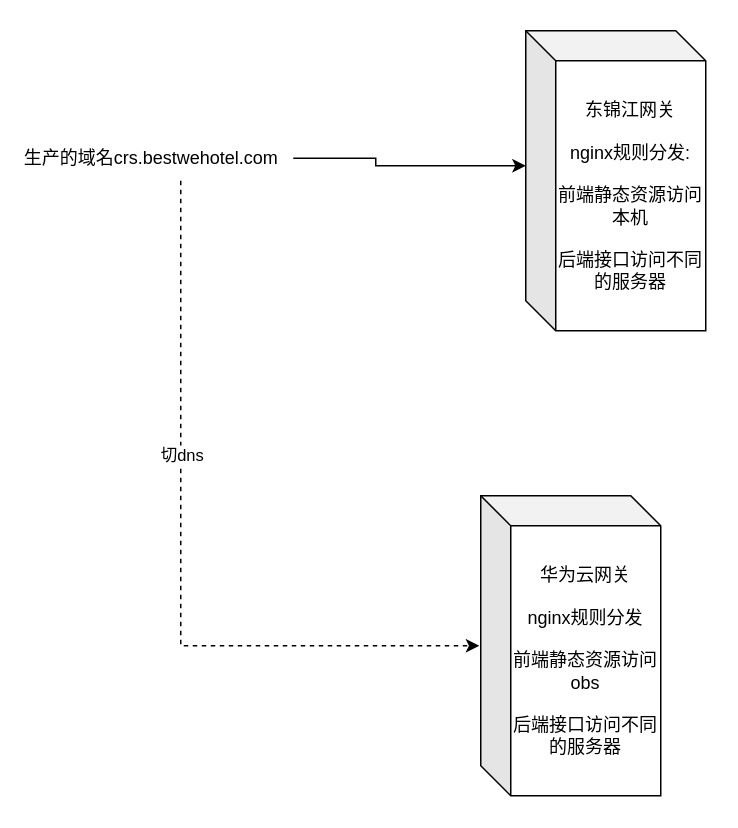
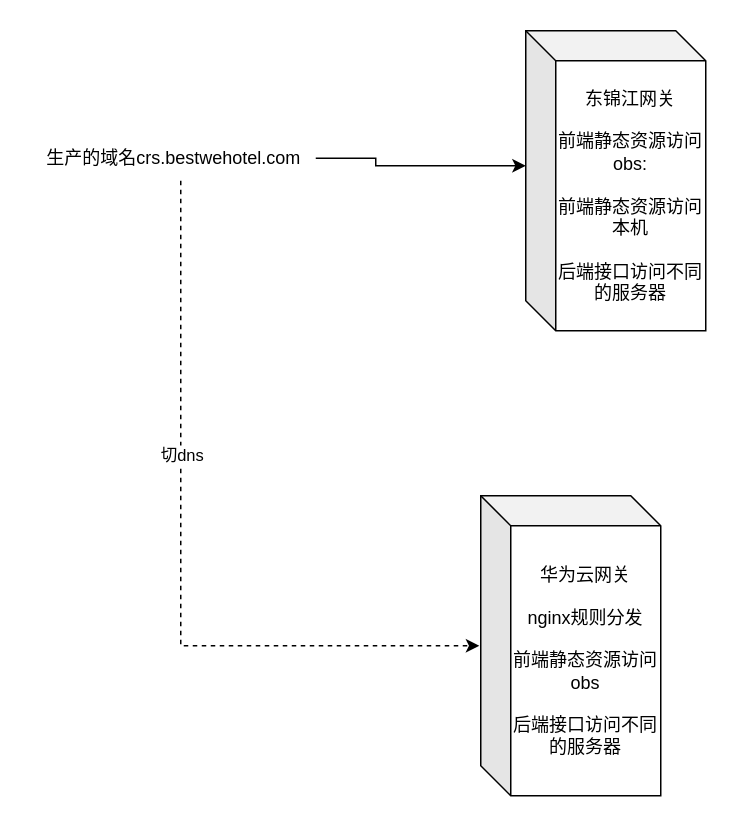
node "生产的域名crs.bestwehotel.com": moved (151, 158) -> (173, 158)
node "东锦江网关 nginx规则分发: 前端静态资源访问本机 后端接口访问不同的服务器": label "东锦江网关 nginx规则分发: 前端静态资源访问本机 后端接口访问不同的服务器" -> "东锦江网关 前端静态资源访问obs: 前端静态资源访问本机 后端接口访问不同的服务器"
